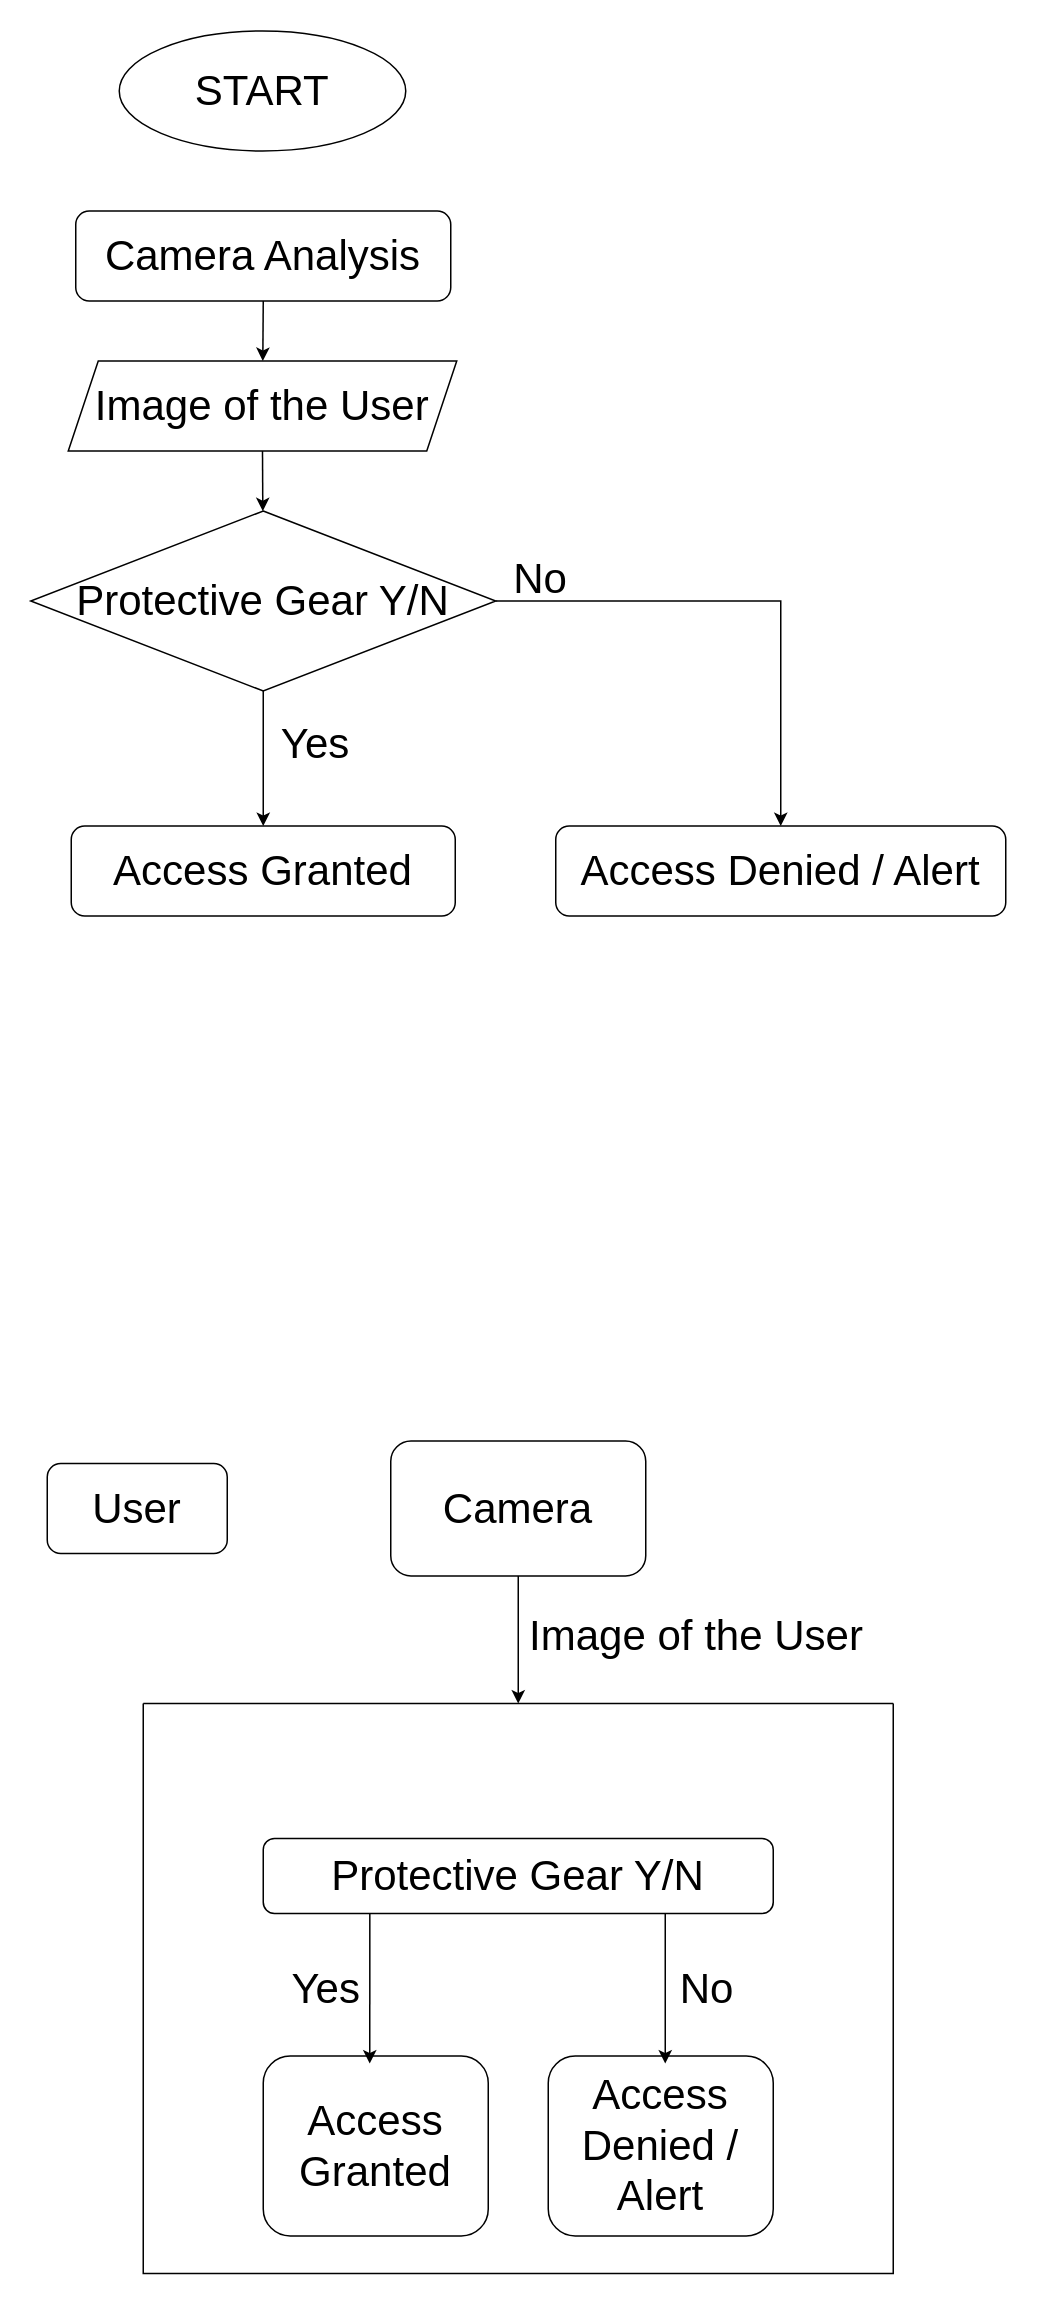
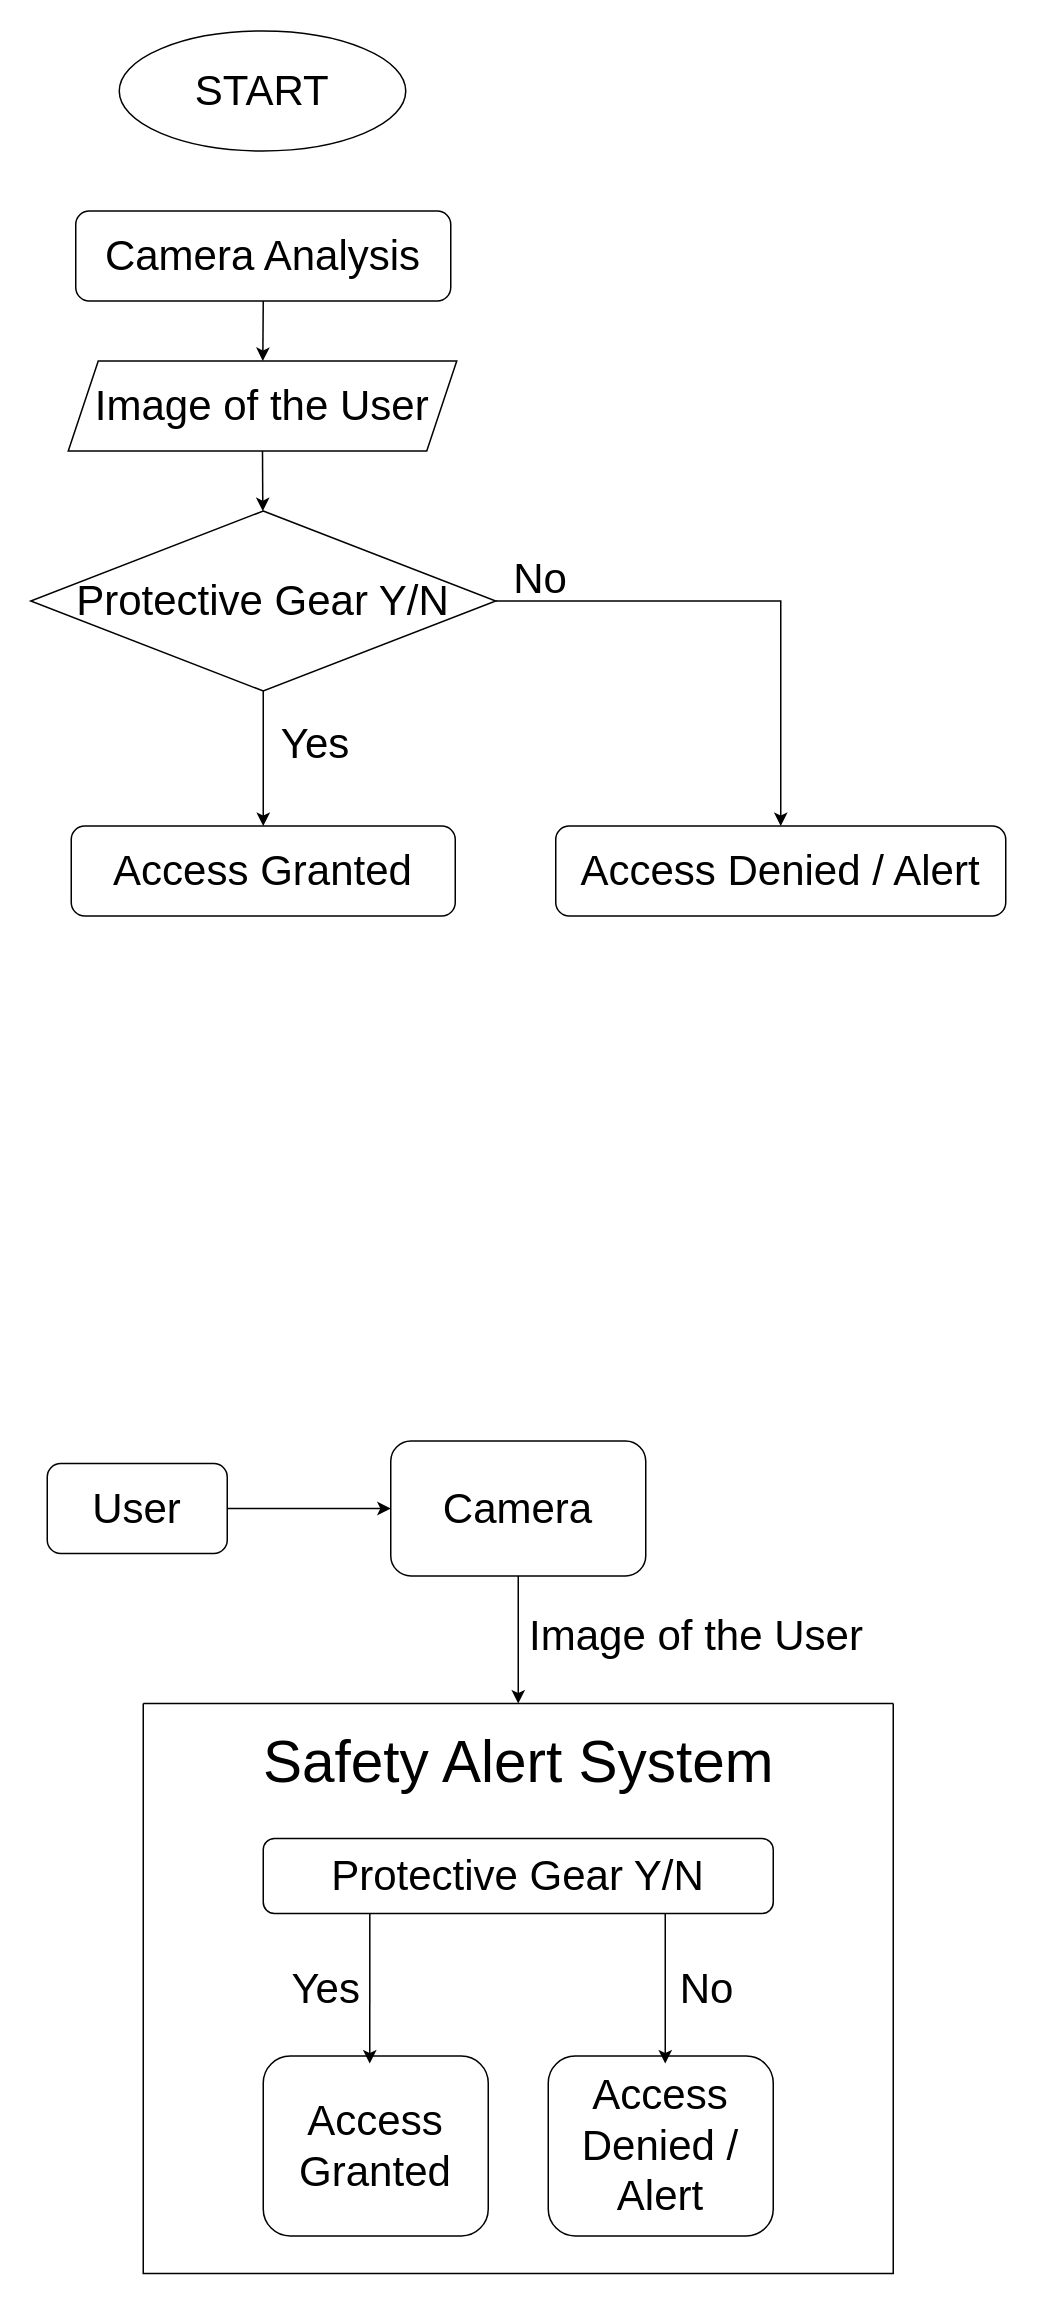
edge "User" -> "Camera": added
node "Safety Alert System": added
